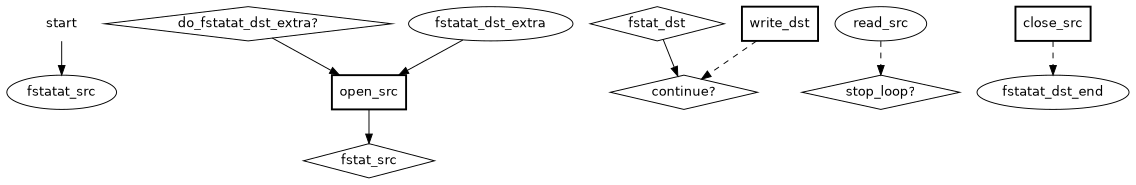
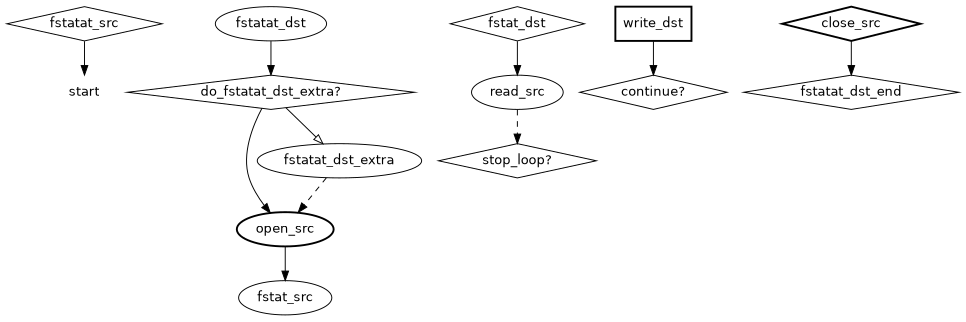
node "fstatat_dst": added
node "close_src": shape box -> diamond
edge "start" -> "fstatat_src": reversed
edge "fstat_dst" -> "continue?": now "fstat_dst" -> "read_src"
edge "close_src" -> "fstatat_dst_end": style dashed -> solid
edge "fstatat_dst_extra" -> "open_src": style solid -> dashed
edge "write_dst" -> "continue?": style dashed -> solid
node "fstatat_src": shape ellipse -> diamond
node "open_src": shape box -> ellipse
node "fstatat_dst_end": shape ellipse -> diamond
edge "do_fstatat_dst_extra?" -> "fstatat_dst_extra": added
node "fstat_src": shape diamond -> ellipse
